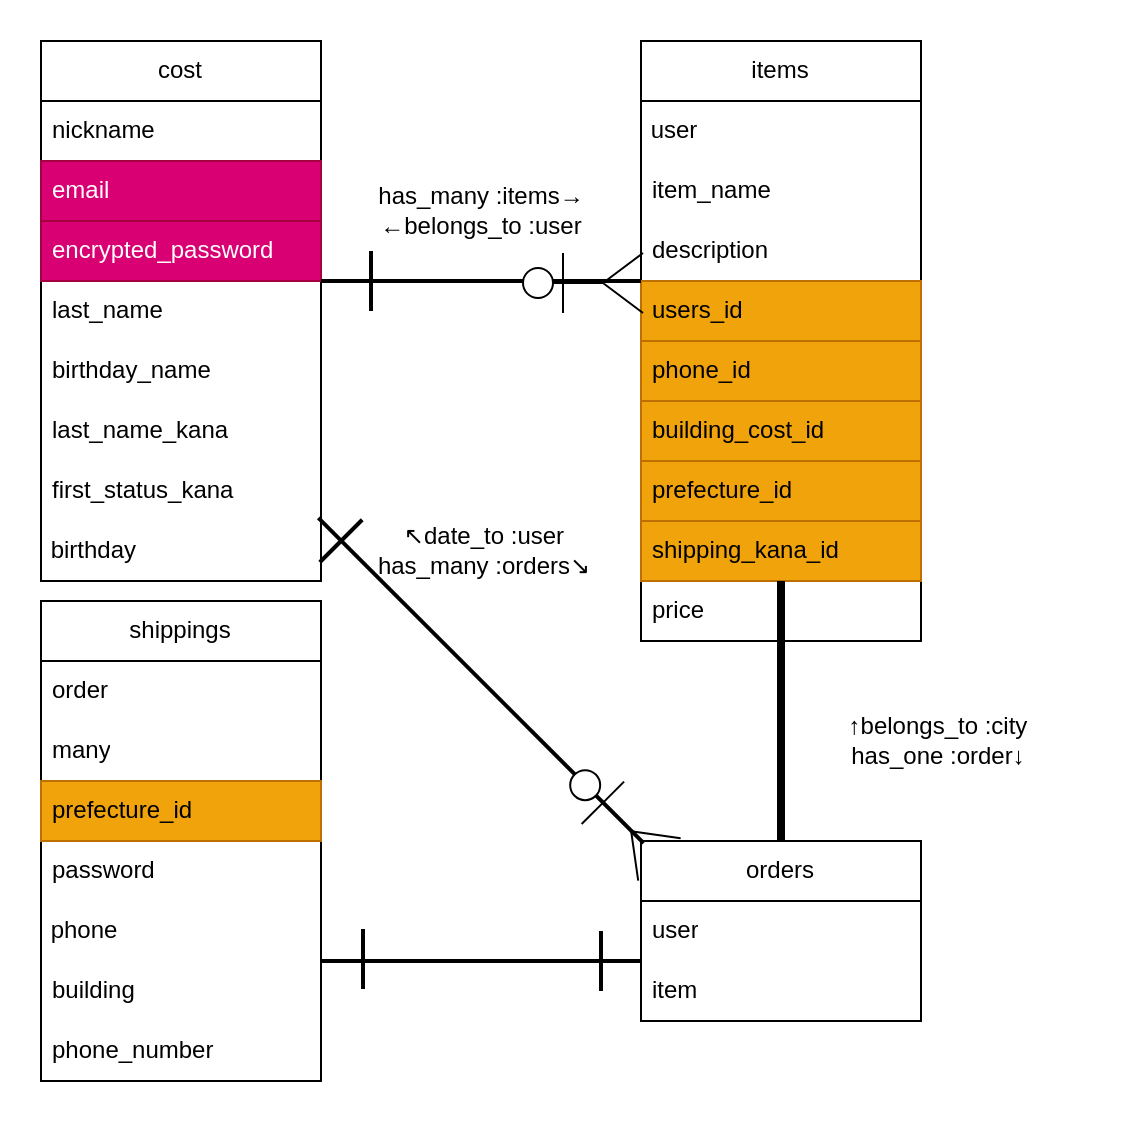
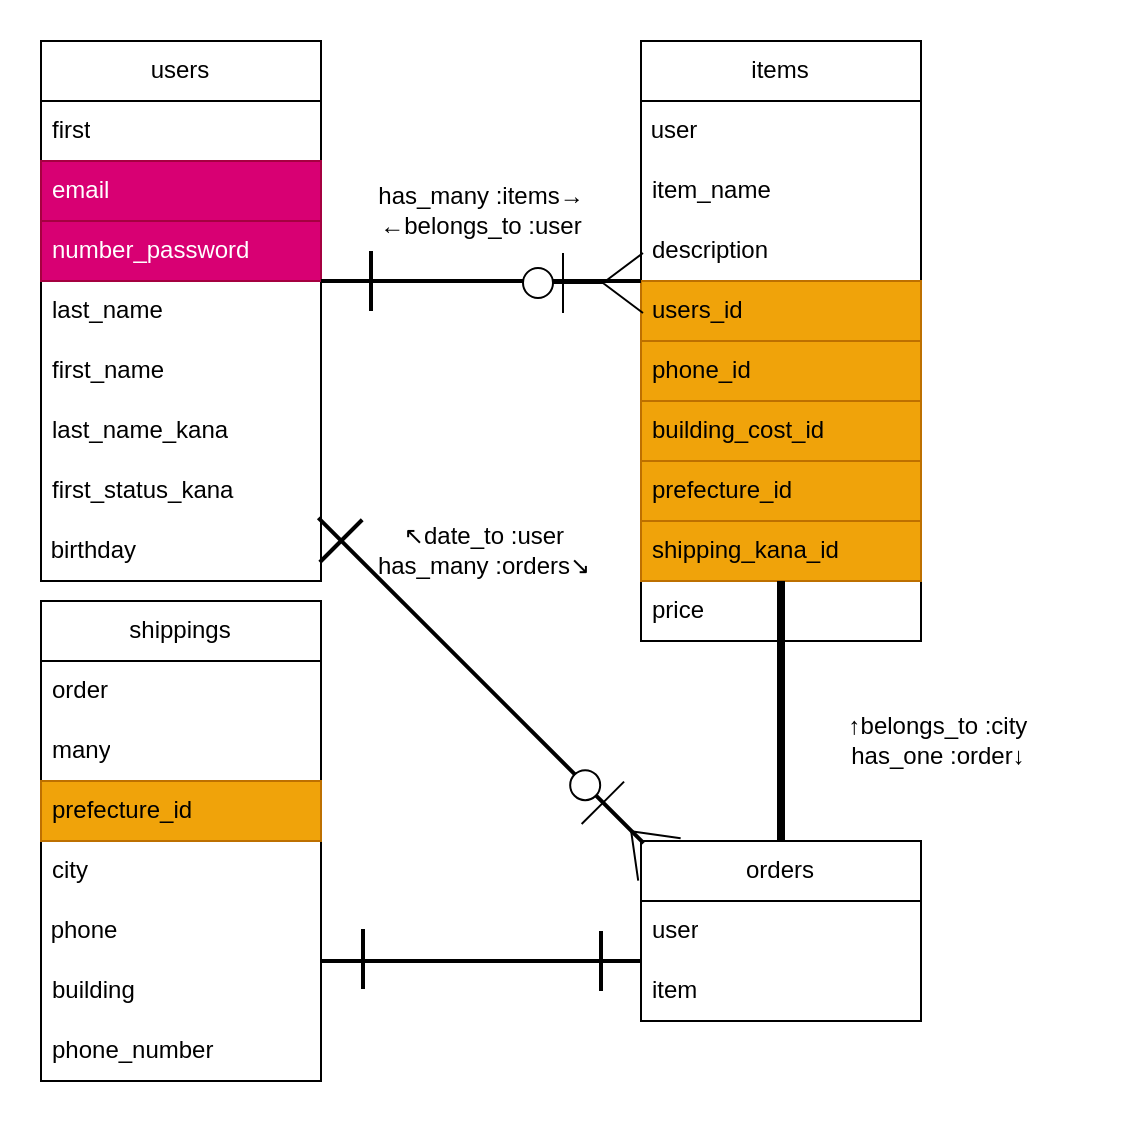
node "cost": label "cost" -> "users"
node "nickname": label "nickname" -> "first"
node "encrypted_password": label "encrypted_password" -> "number_password"
node "birthday_name": label "birthday_name" -> "first_name"
node "password": label "password" -> "city"
